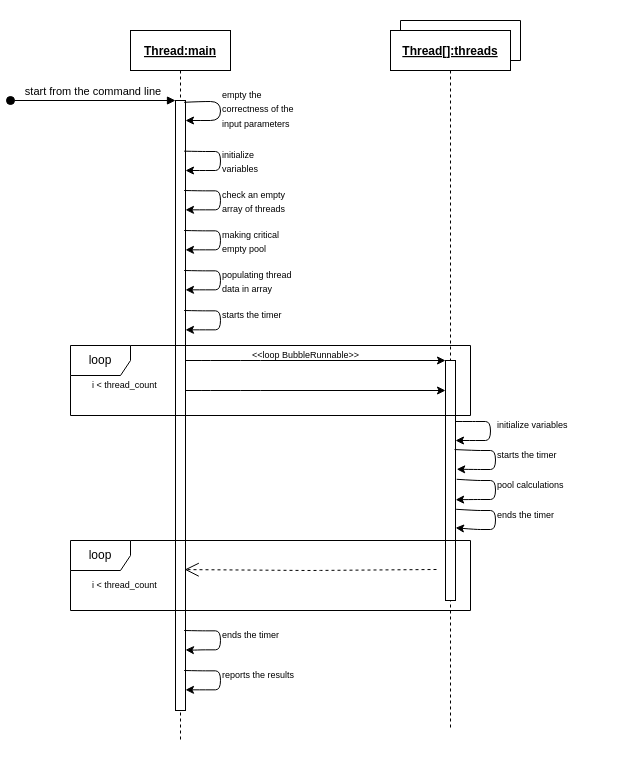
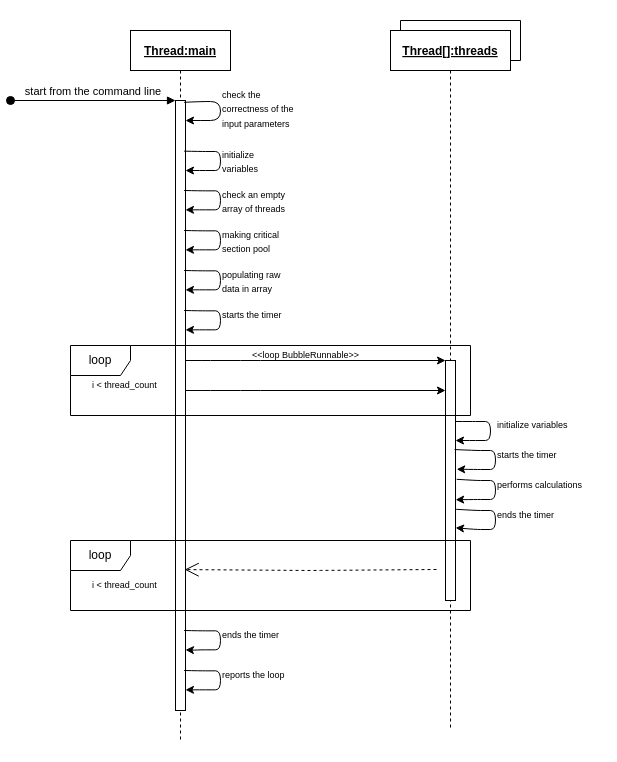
node "empty the correctness of the input parameters": label "empty the correctness of the input parameters" -> "check the correctness of the input parameters"
node "making critical empty pool": label "making critical empty pool" -> "making critical section pool"
node "populating thread data in array": label "populating thread data in array" -> "populating raw data in array"
node "pool calculations": label "pool calculations" -> "performs calculations"
node "reports the results": label "reports the results" -> "reports the loop"
